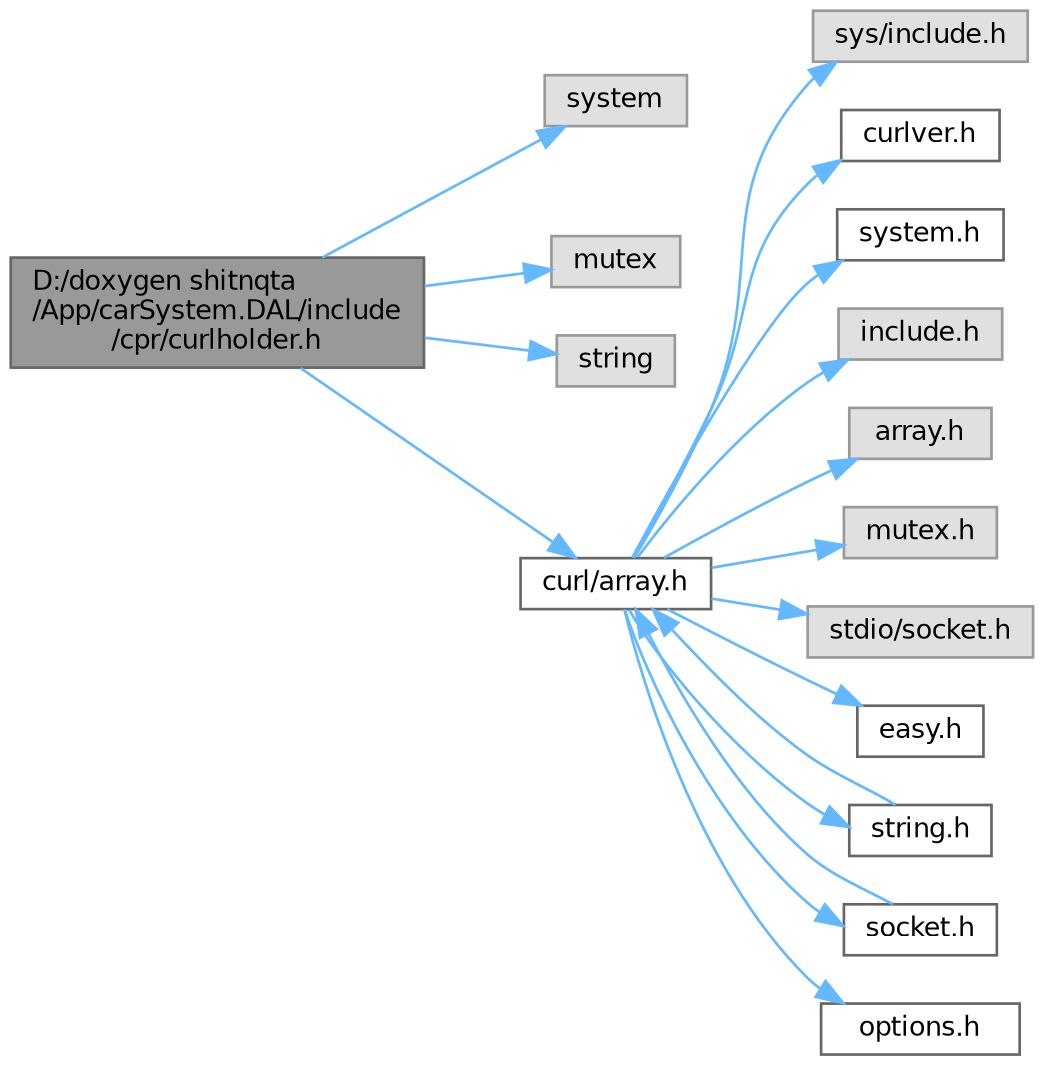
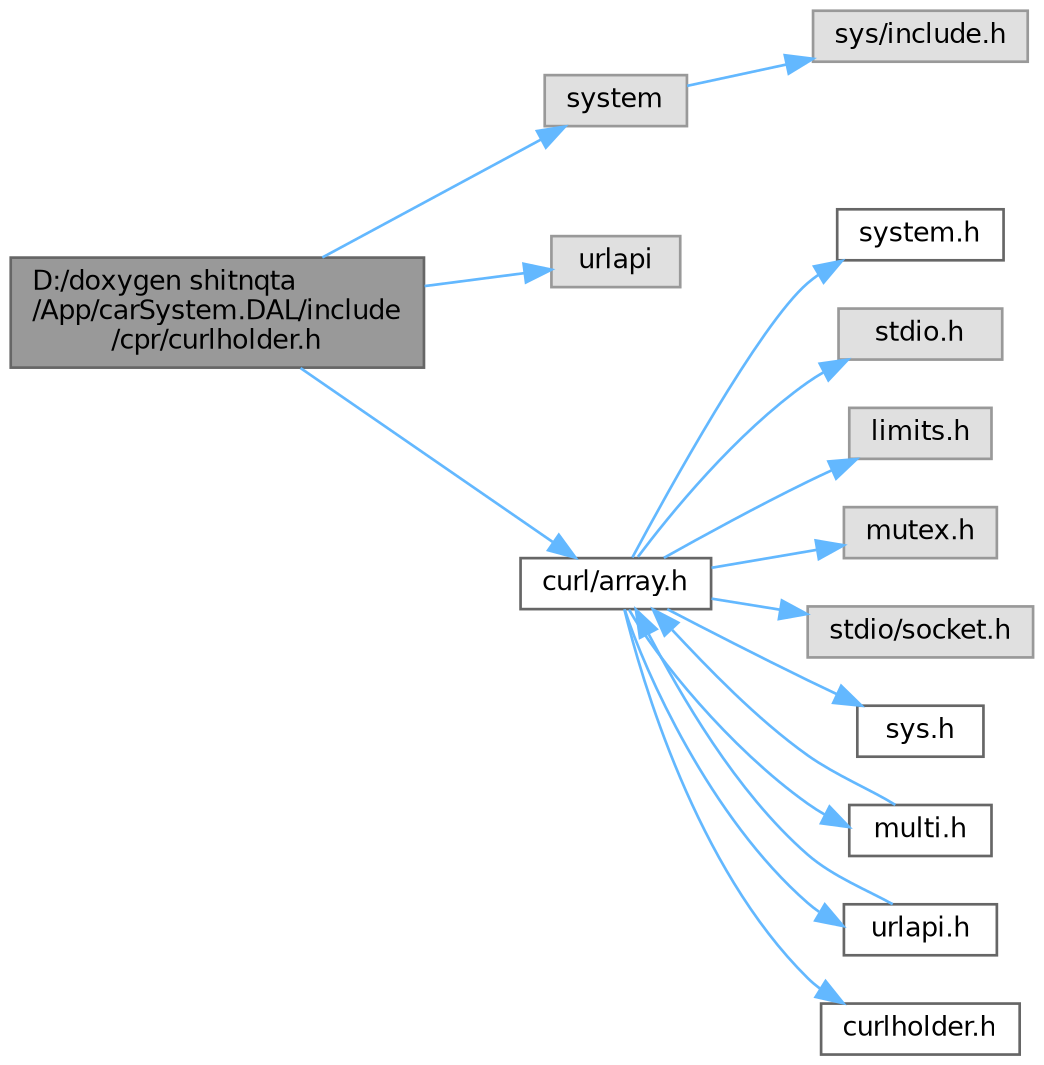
node "curlver.h": removed
edge "curl/array.h" -> "sys/include.h": now "system" -> "sys/include.h"
node "mutex": label "mutex" -> "urlapi"
node "include.h": label "include.h" -> "stdio.h"
node "string": removed
node "array.h": label "array.h" -> "limits.h"
node "easy.h": label "easy.h" -> "sys.h"
node "string.h": label "string.h" -> "multi.h"
node "socket.h": label "socket.h" -> "urlapi.h"
node "options.h": label "options.h" -> "curlholder.h"
